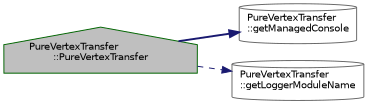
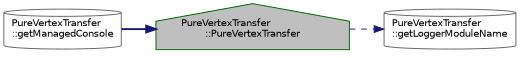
edge "PureVertexTransfer ::PureVertexTransfer" -> "PureVertexTransfer ::getManagedConsole": reversed
